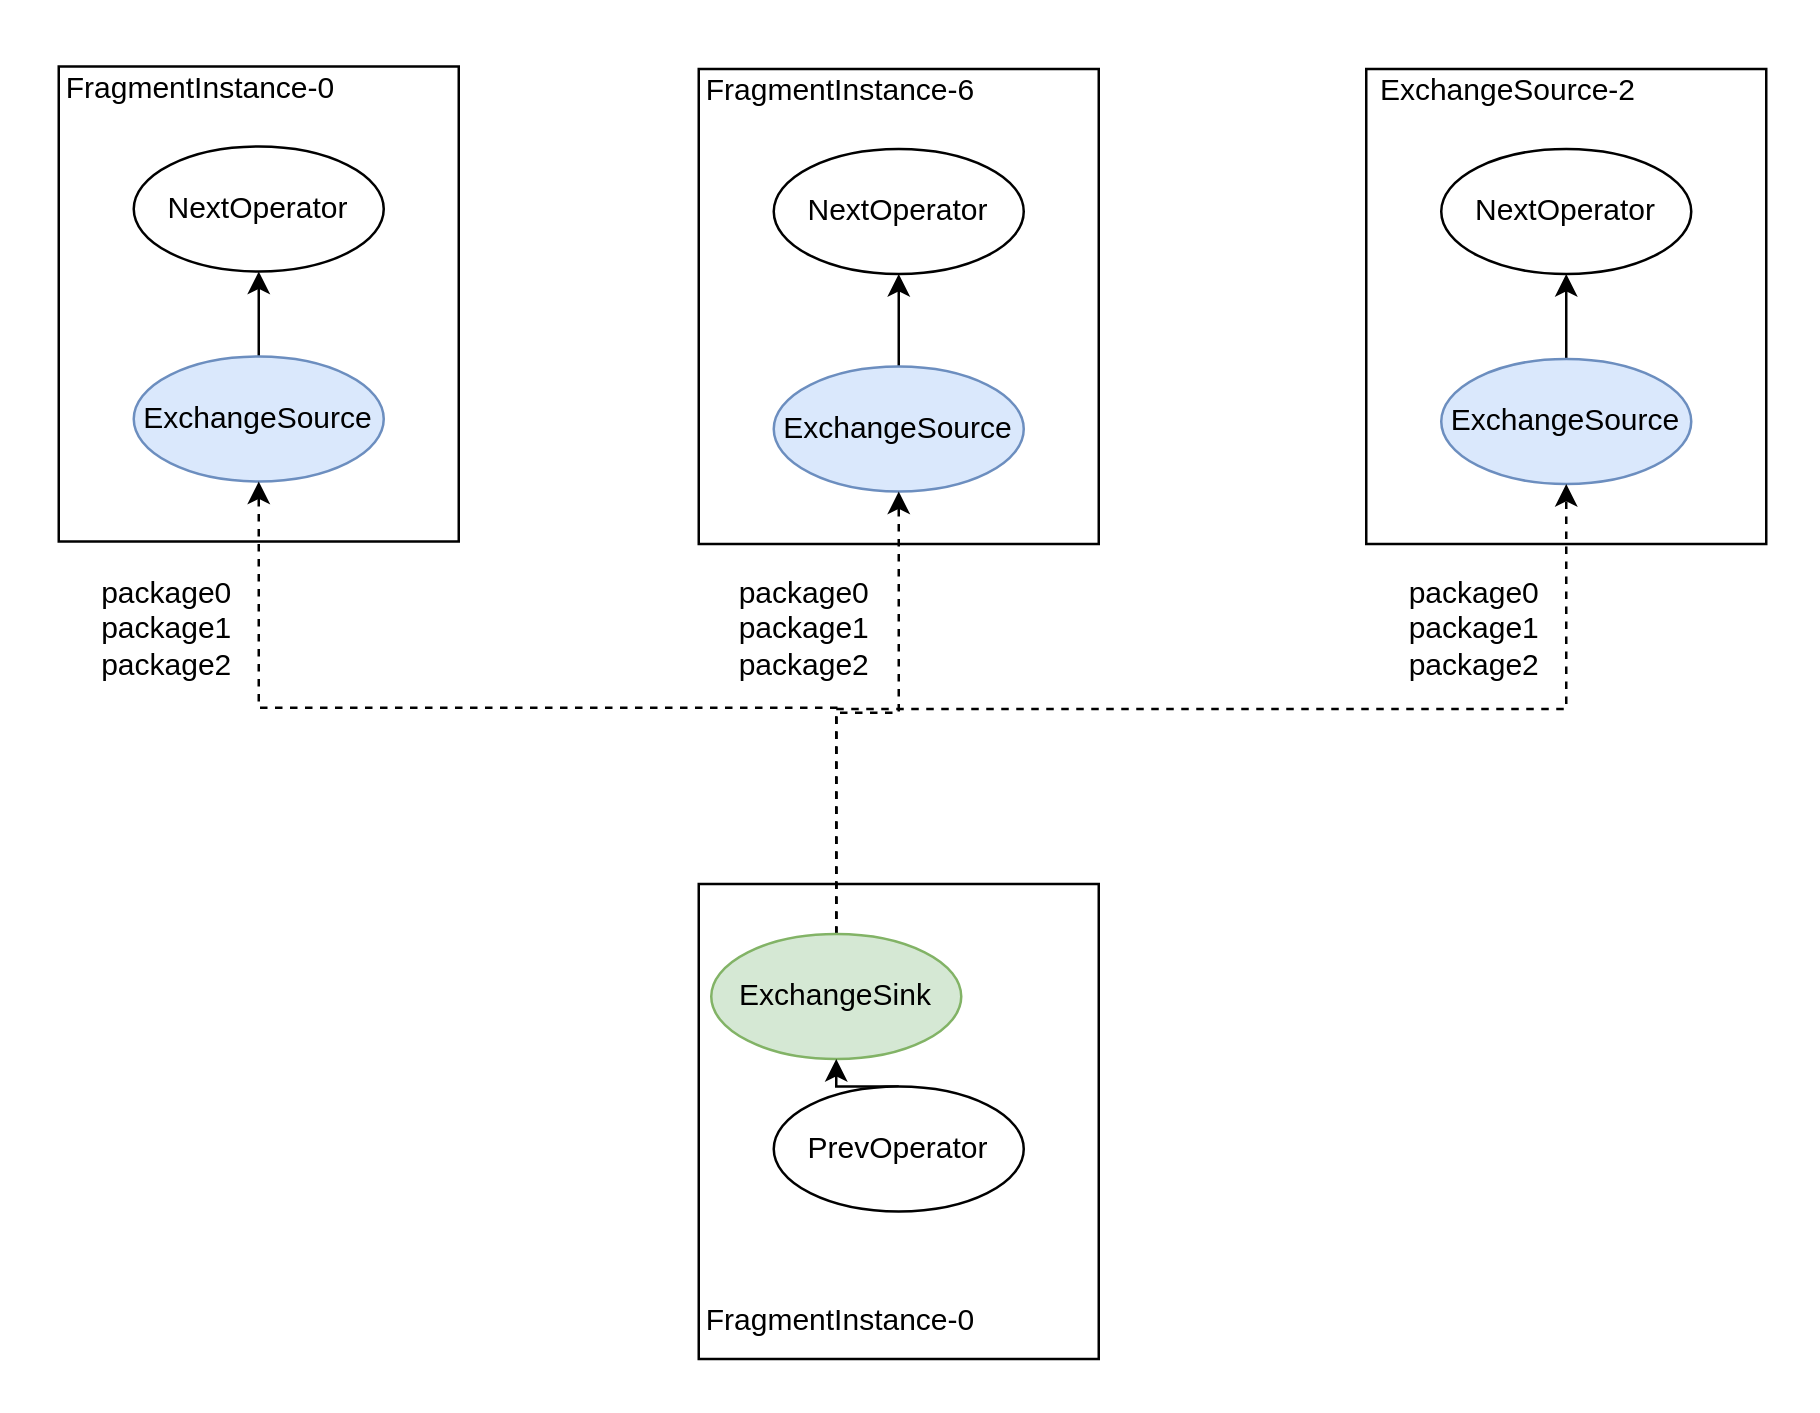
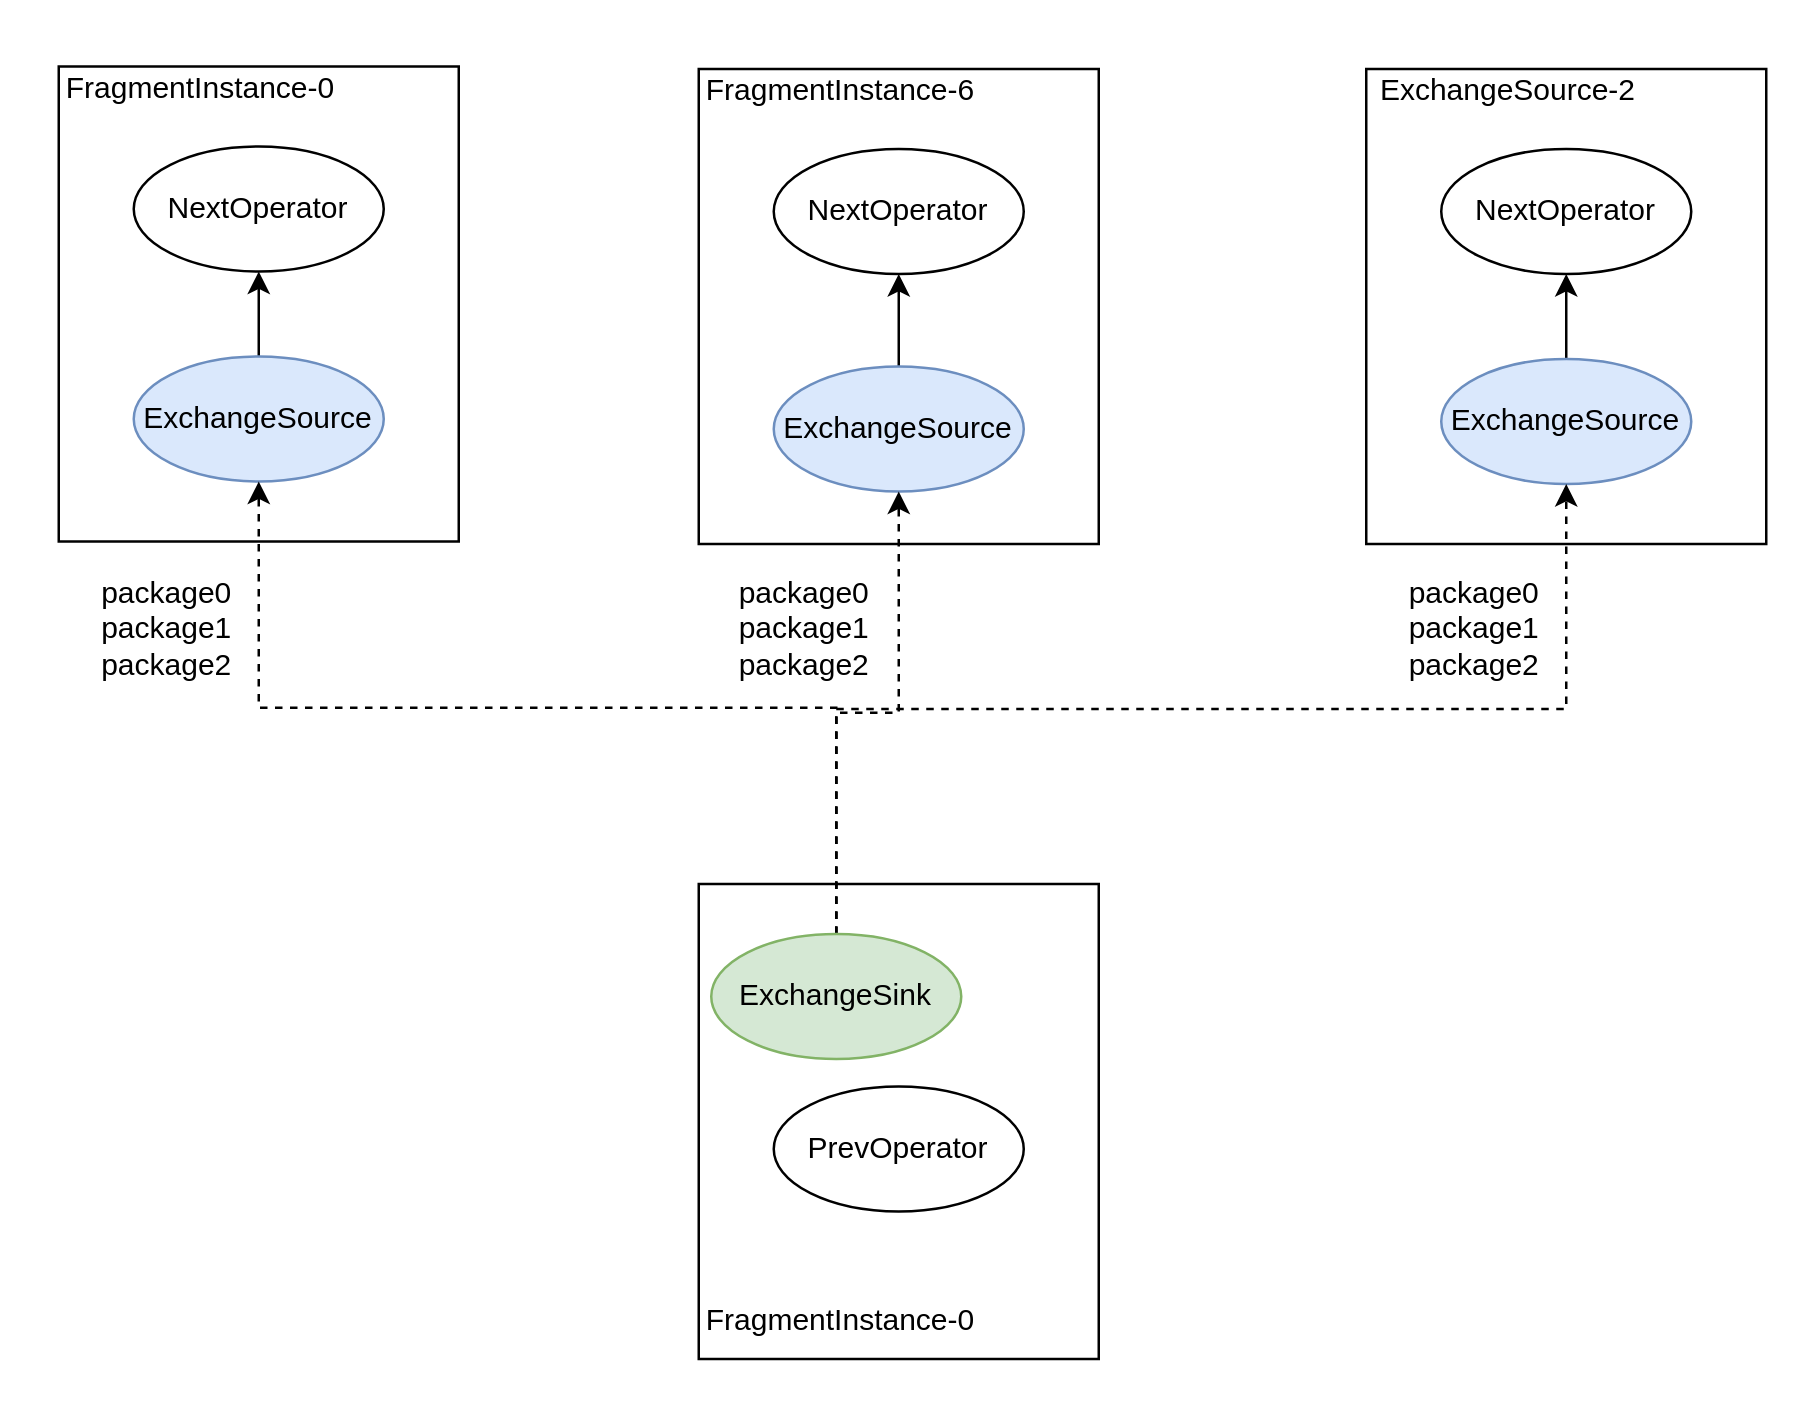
edge "PrevOperator" -> "ExchangeSink": removed
